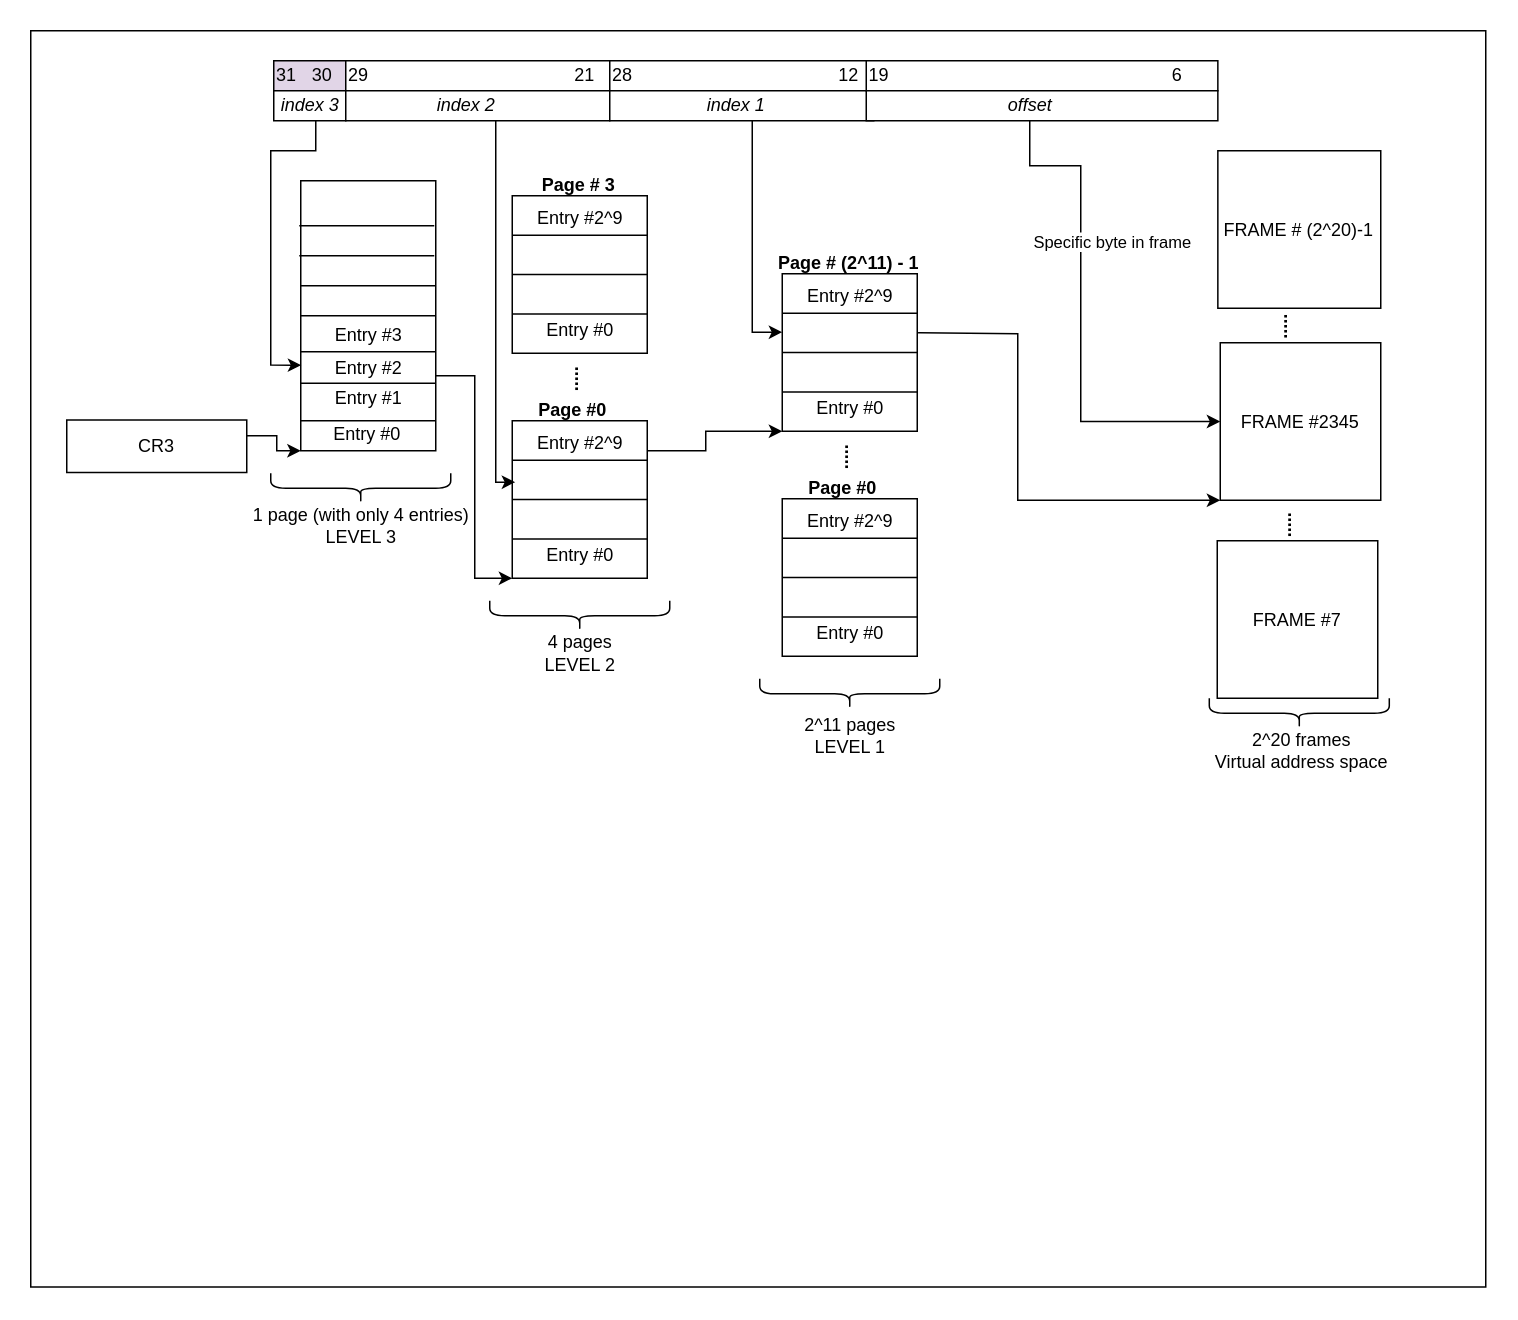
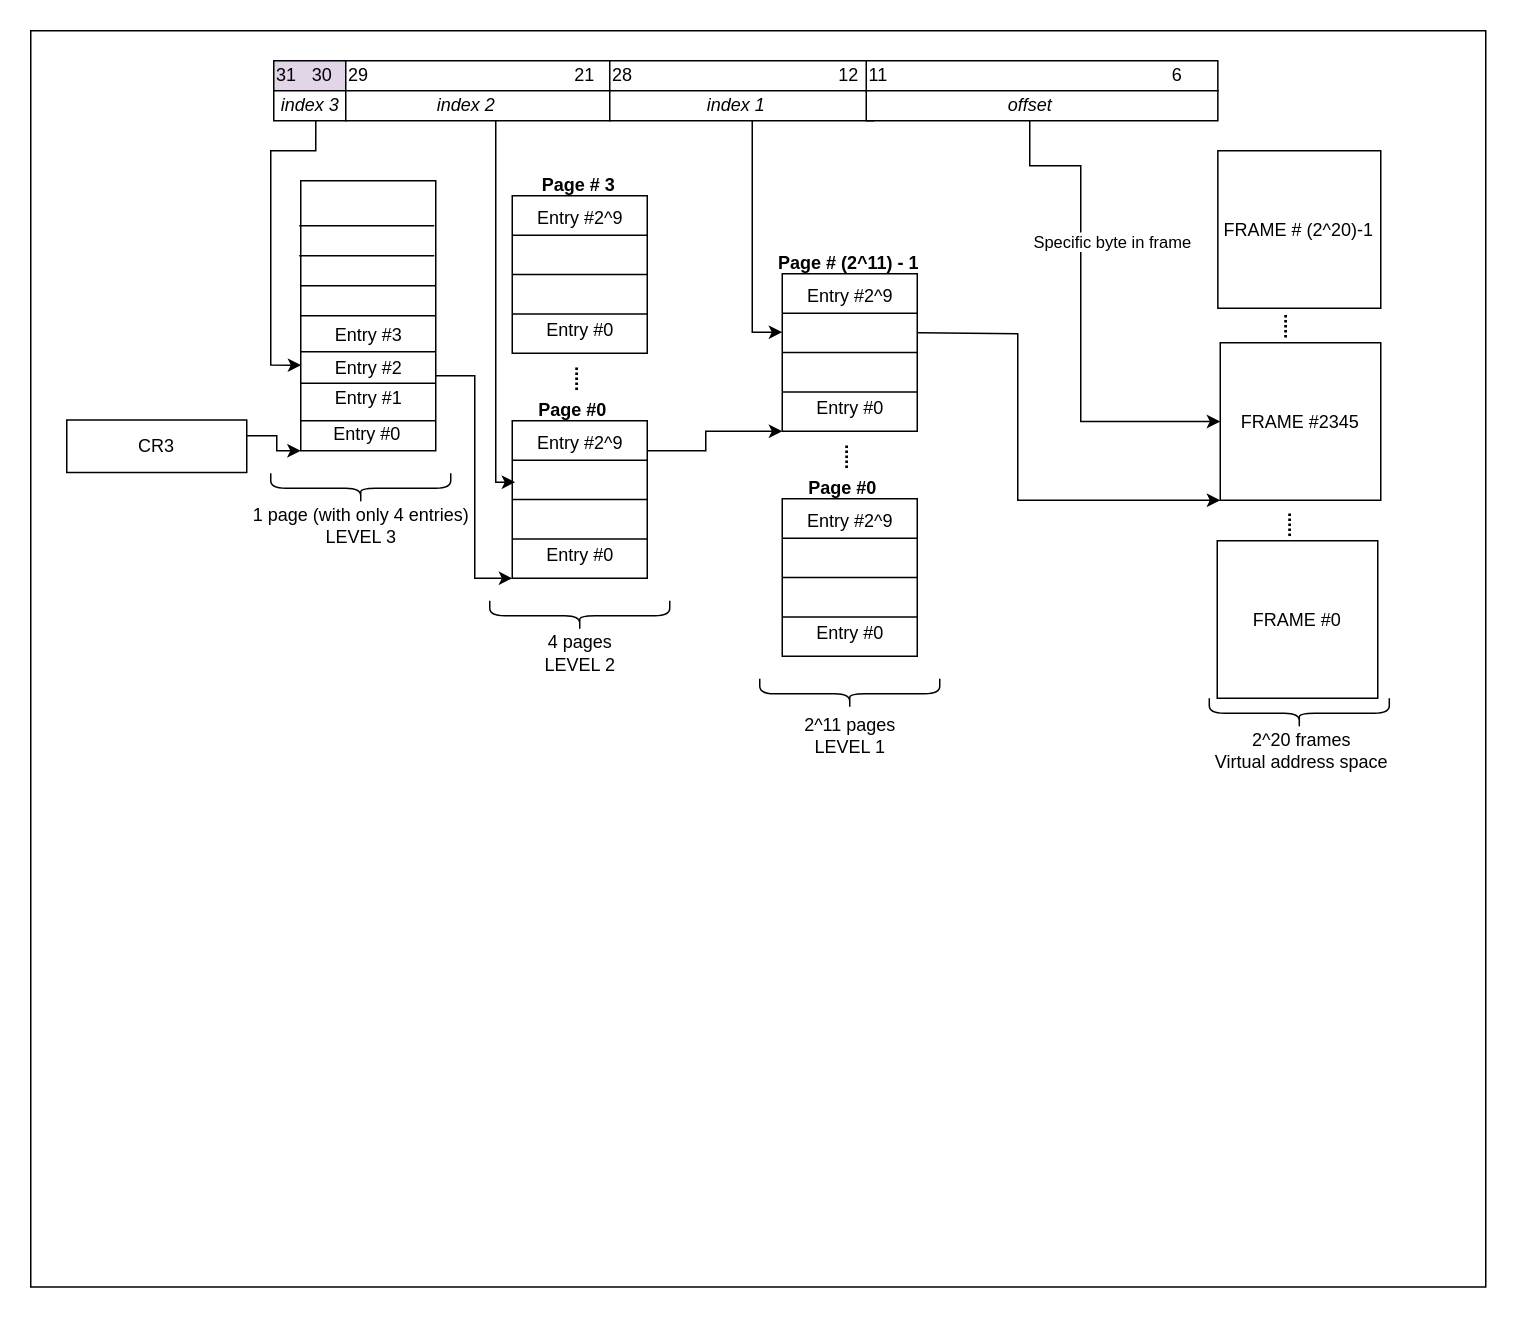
node "19": label "19" -> "11"
node "FRAME #7": label "FRAME #7" -> "FRAME #0"
